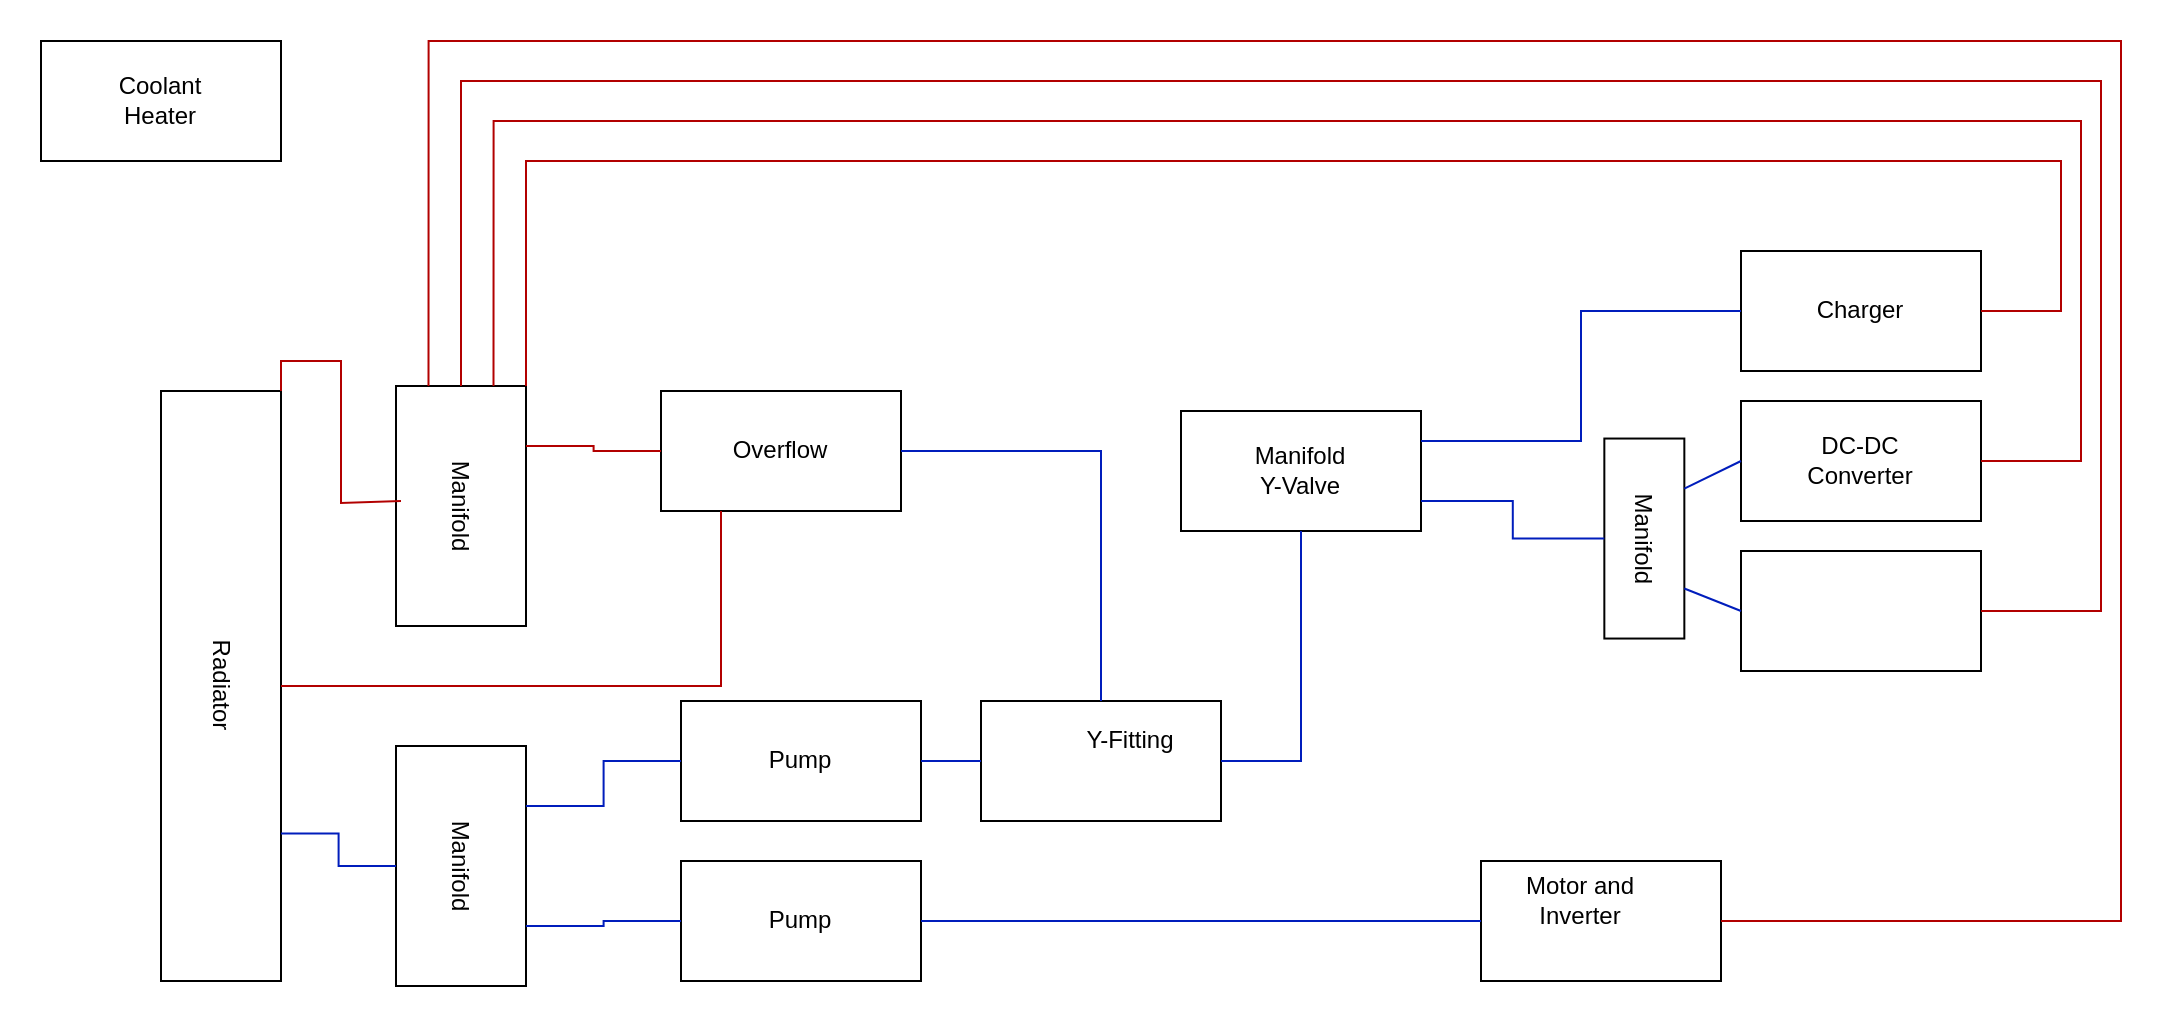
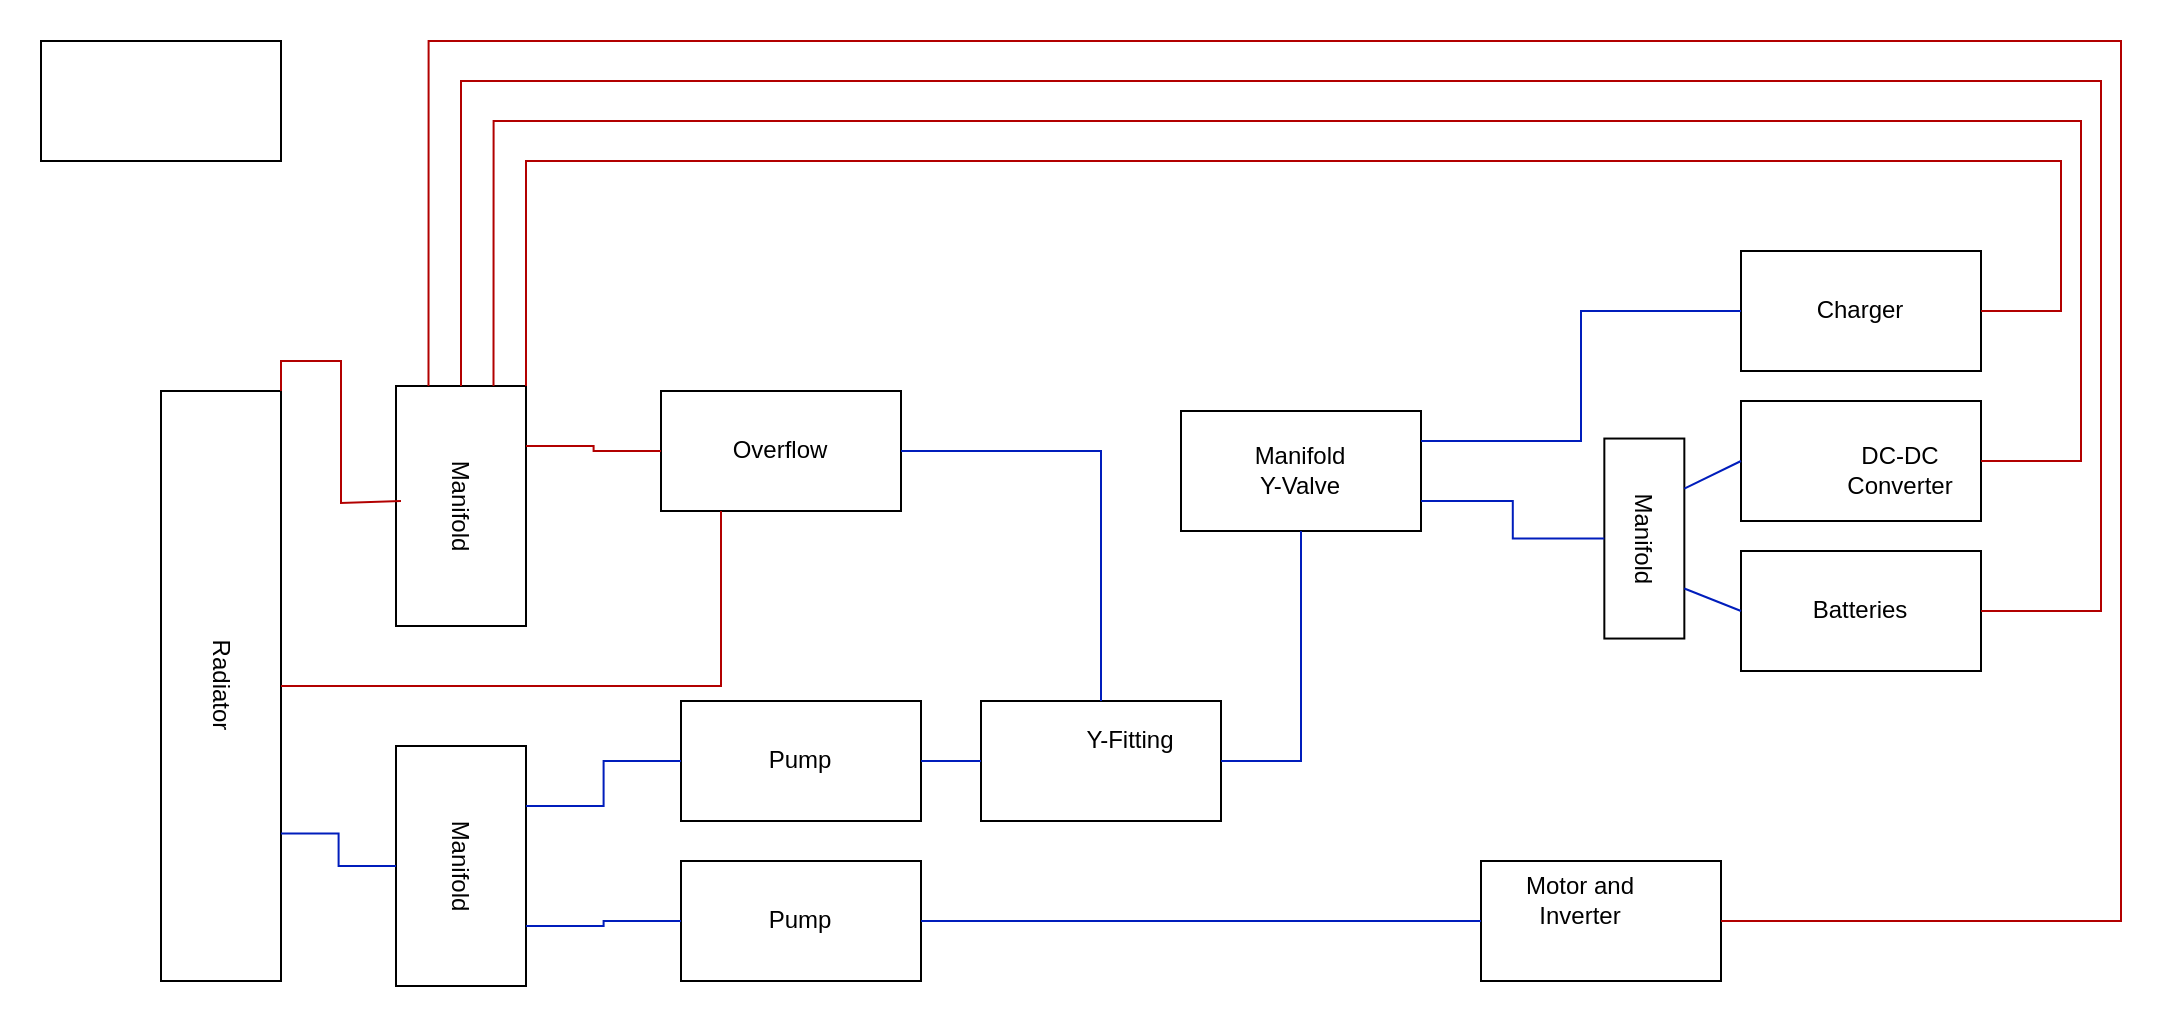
node "Coolant Heater": removed
node "DC-DC Converter": moved (1861, 461) -> (1901, 471)
node "Batteries": added
